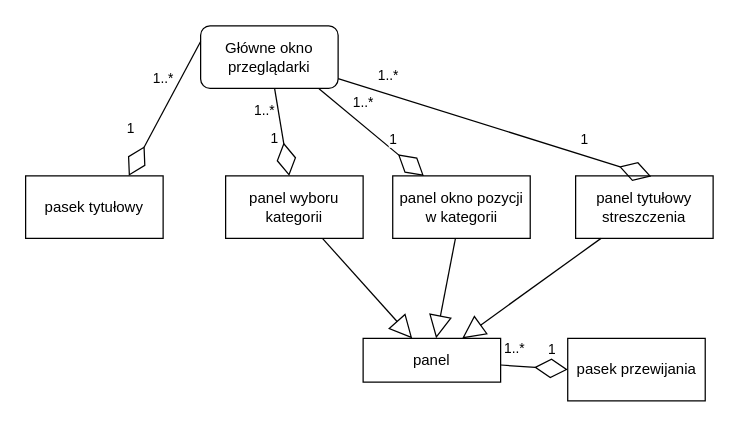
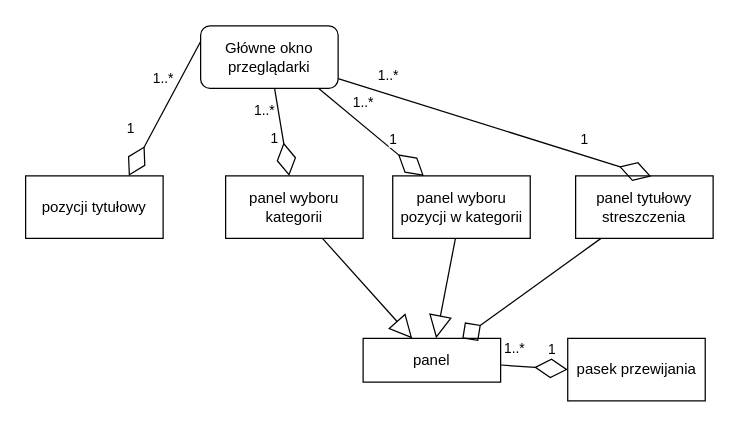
node "pasek tytułowy": label "pasek tytułowy" -> "pozycji tytułowy"
node "panel okno pozycji w kategorii": label "panel okno pozycji w kategorii" -> "panel wyboru pozycji w kategorii"
edge "panel tytułowy streszczenia" -> "panel": arrowhead block -> diamond
